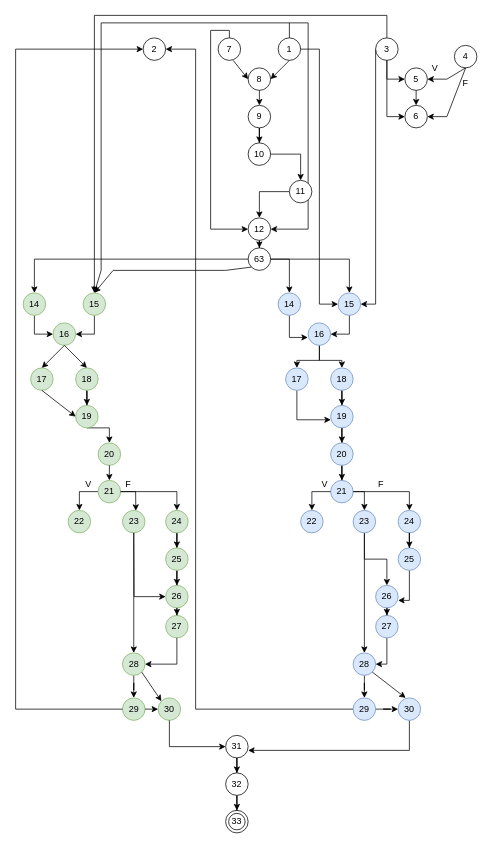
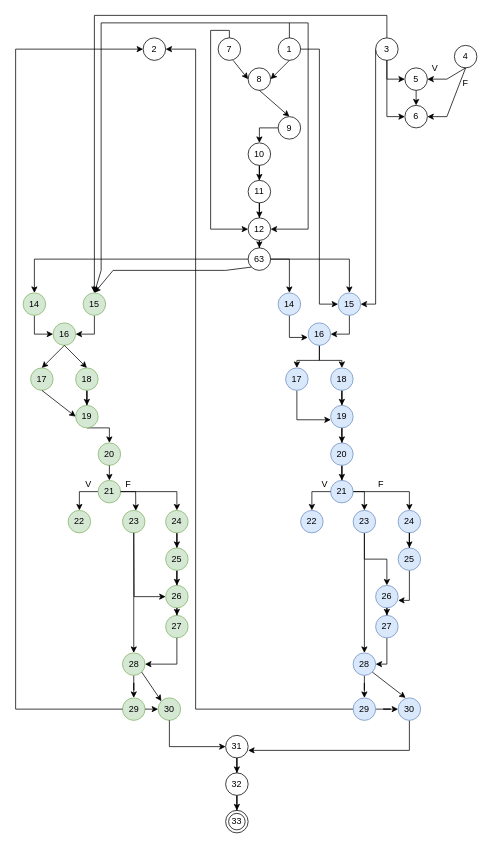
node "9": moved (259, 117) -> (289, 128)
node "11": moved (300, 192) -> (259, 192)
